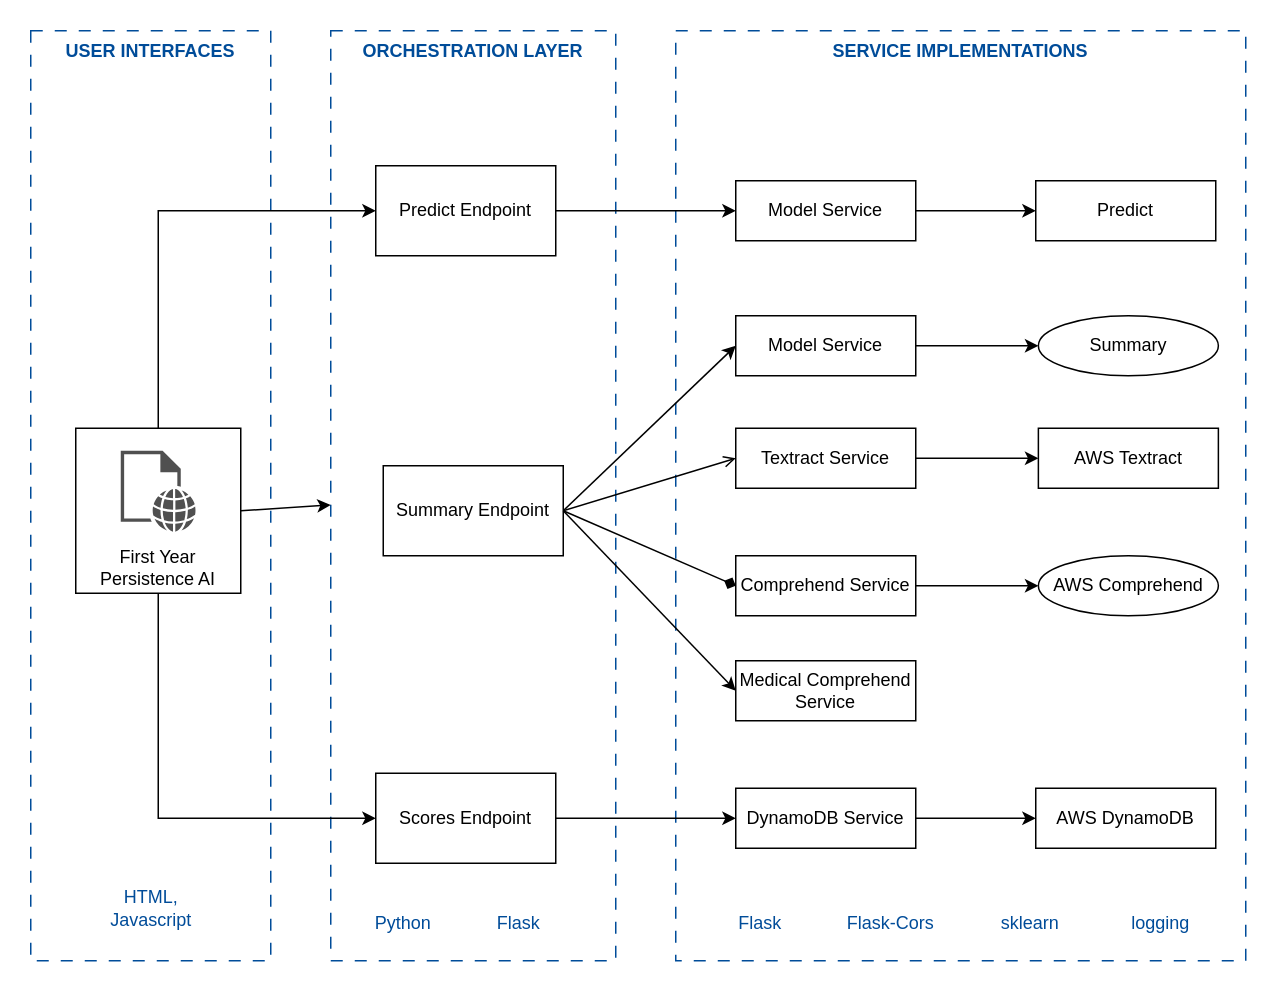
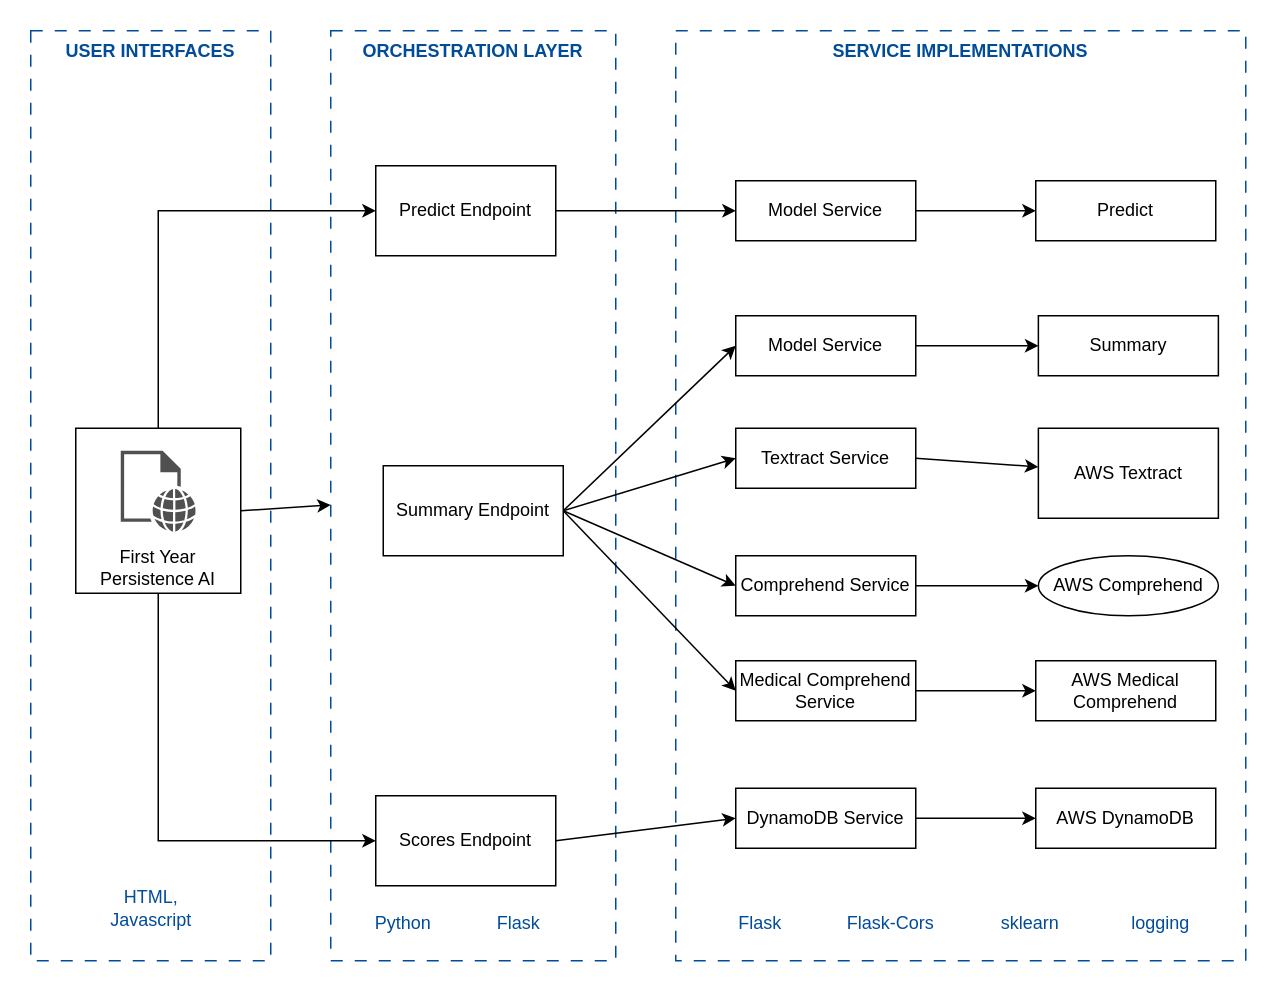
node "Summary": shape ellipse -> rectangle
node "AWS Textract": size 180x60 -> 180x90
edge "Summary Endpoint" -> "Textract Service": arrowhead open -> classic
edge "Summary Endpoint" -> "Comprehend Service": arrowhead diamond -> classic
edge "Medical Comprehend Service" -> "AWS Medical Comprehend": added
node "AWS Medical Comprehend": added
node "Scores Endpoint": moved (466, 818) -> (466, 841)
